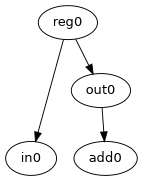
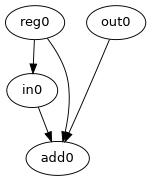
edge "reg0" -> "out0": now "reg0" -> "add0"
edge "in0" -> "add0": added
